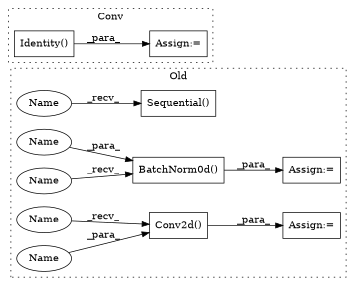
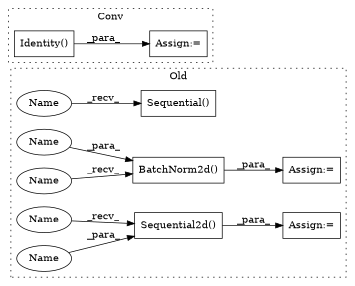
node "BatchNorm0d()": label "BatchNorm0d()" -> "BatchNorm2d()"
node "Conv2d()": label "Conv2d()" -> "Sequential2d()"
